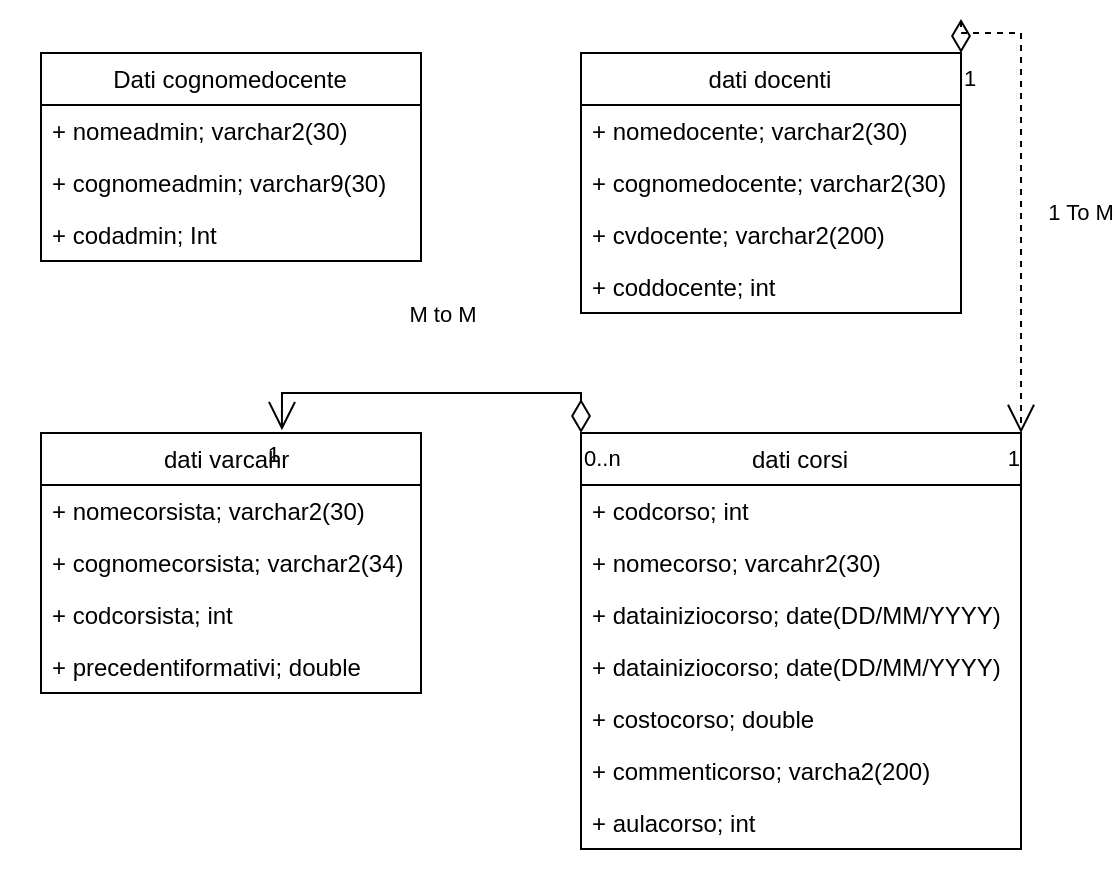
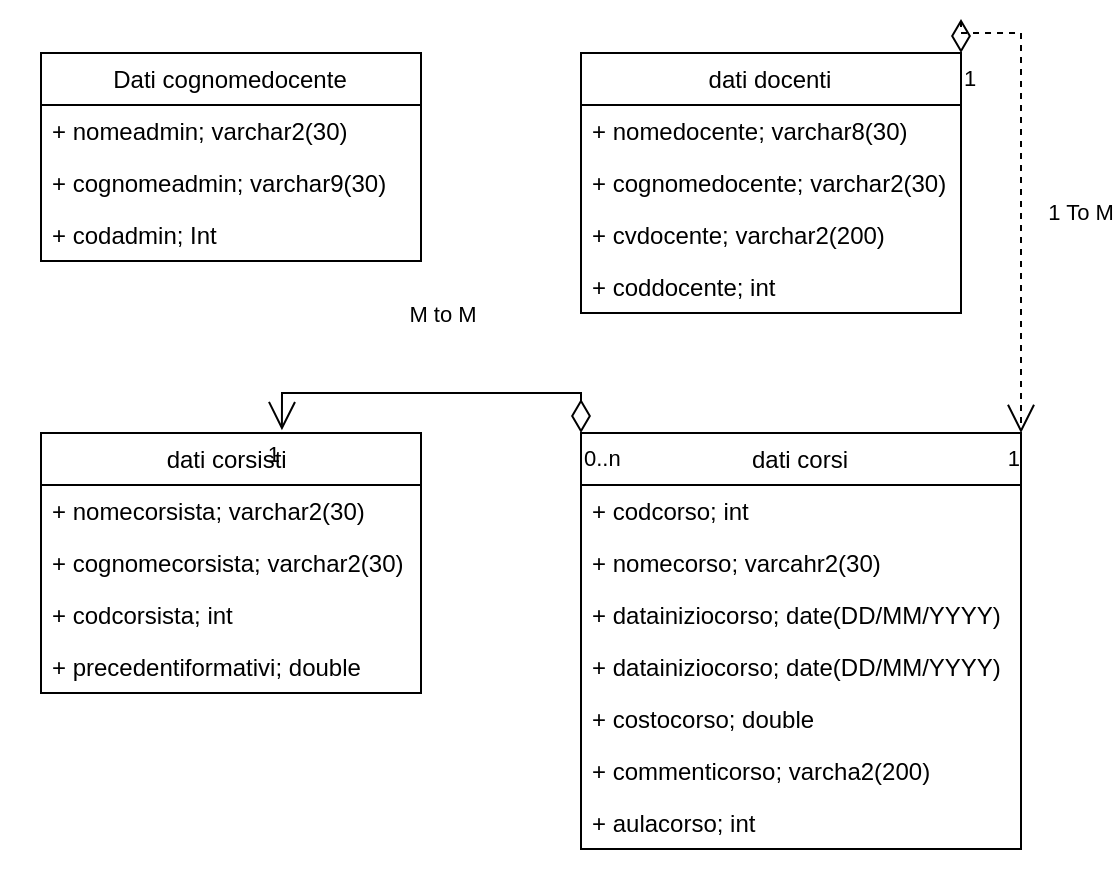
node "+ nomedocente; varchar2(30)": label "+ nomedocente; varchar2(30)" -> "+ nomedocente; varchar8(30)"
node "dati varcahr": label "dati varcahr" -> "dati corsisti"
node "+ cognomecorsista; varchar2(34)": label "+ cognomecorsista; varchar2(34)" -> "+ cognomecorsista; varchar2(30)"
